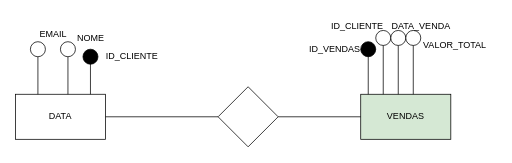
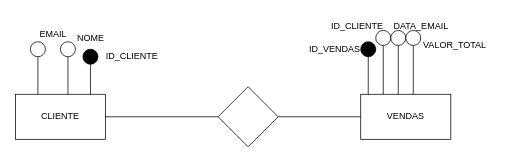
node "DATA_VENDA": label "DATA_VENDA" -> "DATA_EMAIL"
node "DATA": label "DATA" -> "CLIENTE"
node "VENDAS": fillcolor #d5e8d4 -> #ffffff
